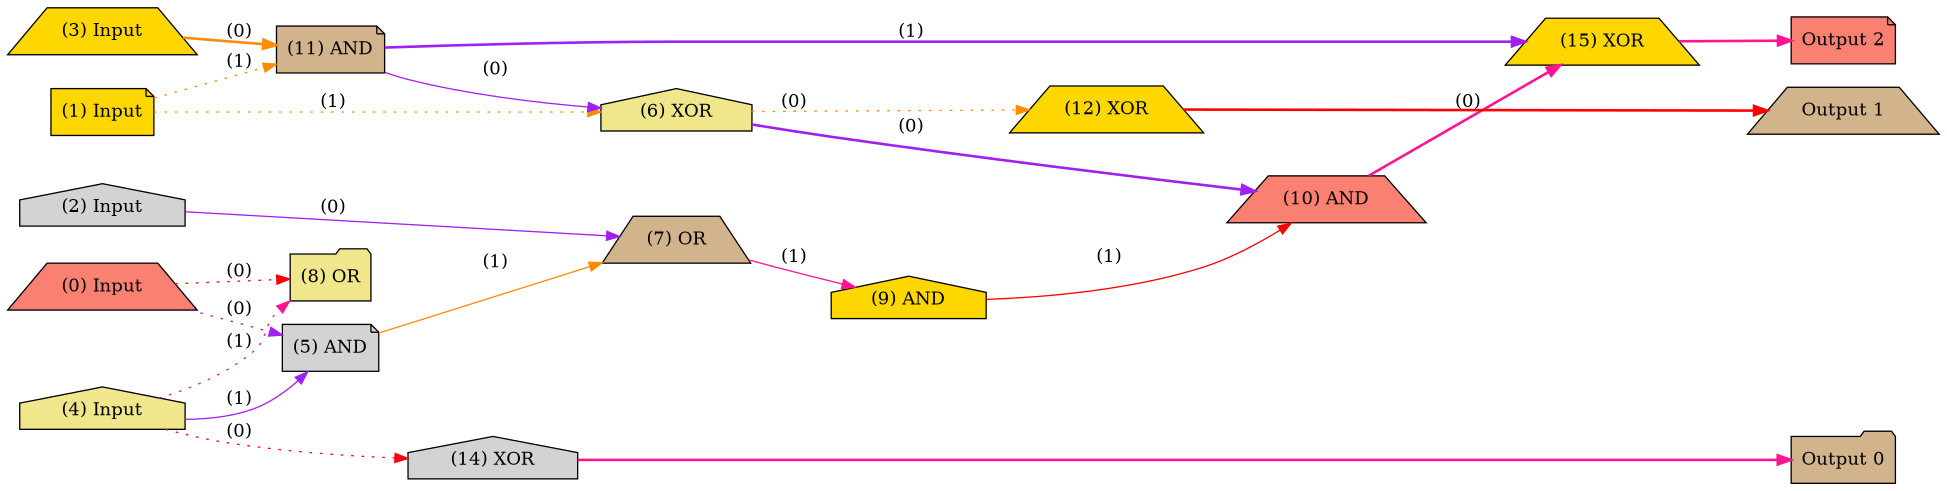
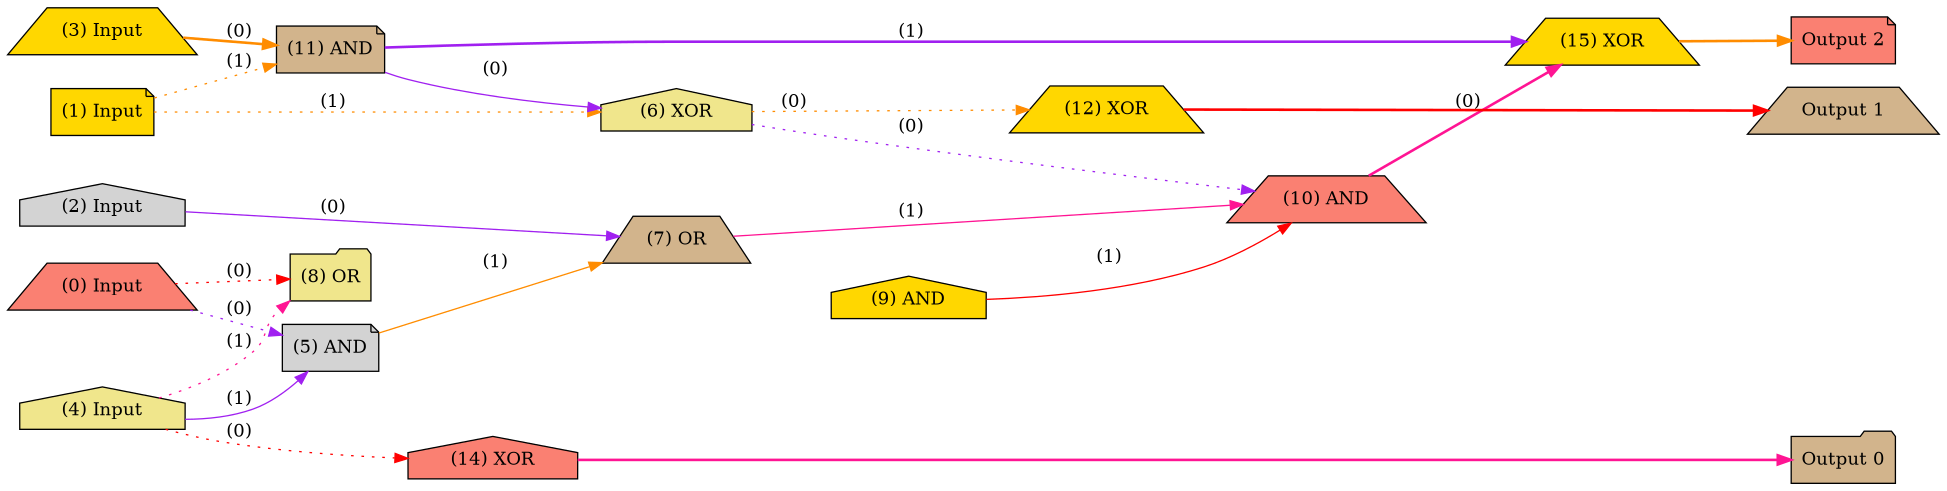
edge "(15) XOR" -> "Output 2": color deeppink -> darkorange
edge "(6) XOR" -> "(10) AND": style bold -> dotted
edge "(7) OR" -> "(9) AND": now "(7) OR" -> "(10) AND"
node "(14) XOR": fillcolor lightgrey -> salmon
